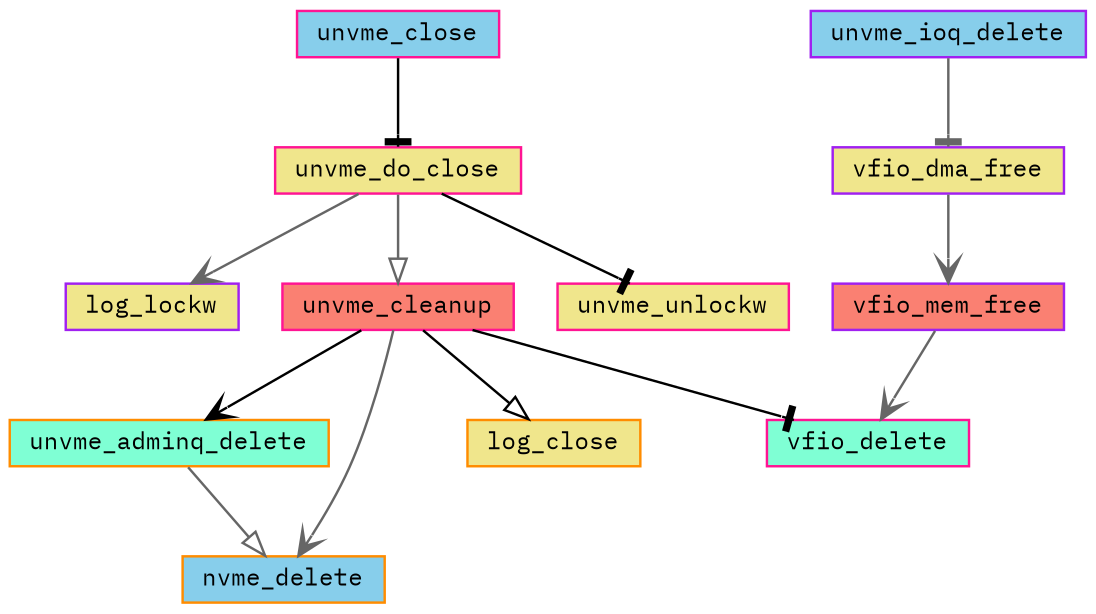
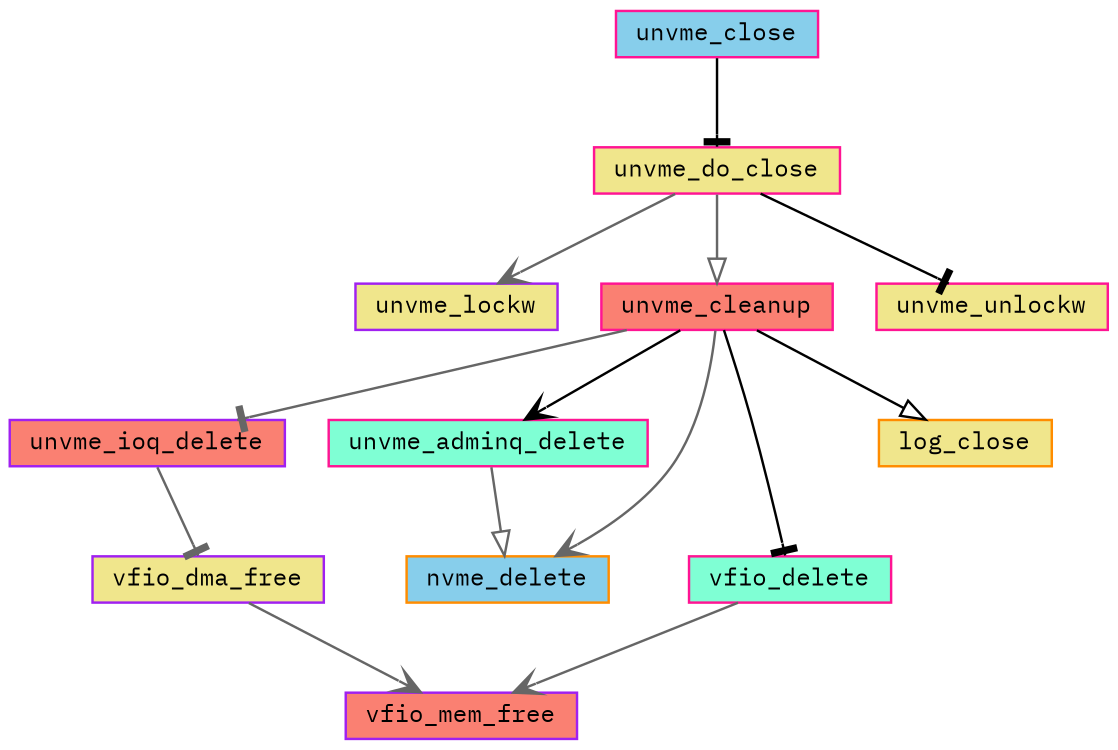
node "unvme_ioq_delete": fillcolor skyblue -> salmon
node "log_lockw": label "log_lockw" -> "unvme_lockw"
edge "vfio_mem_free" -> "vfio_delete": reversed
edge "unvme_cleanup" -> "unvme_ioq_delete": added
node "unvme_adminq_delete": color darkorange -> deeppink
